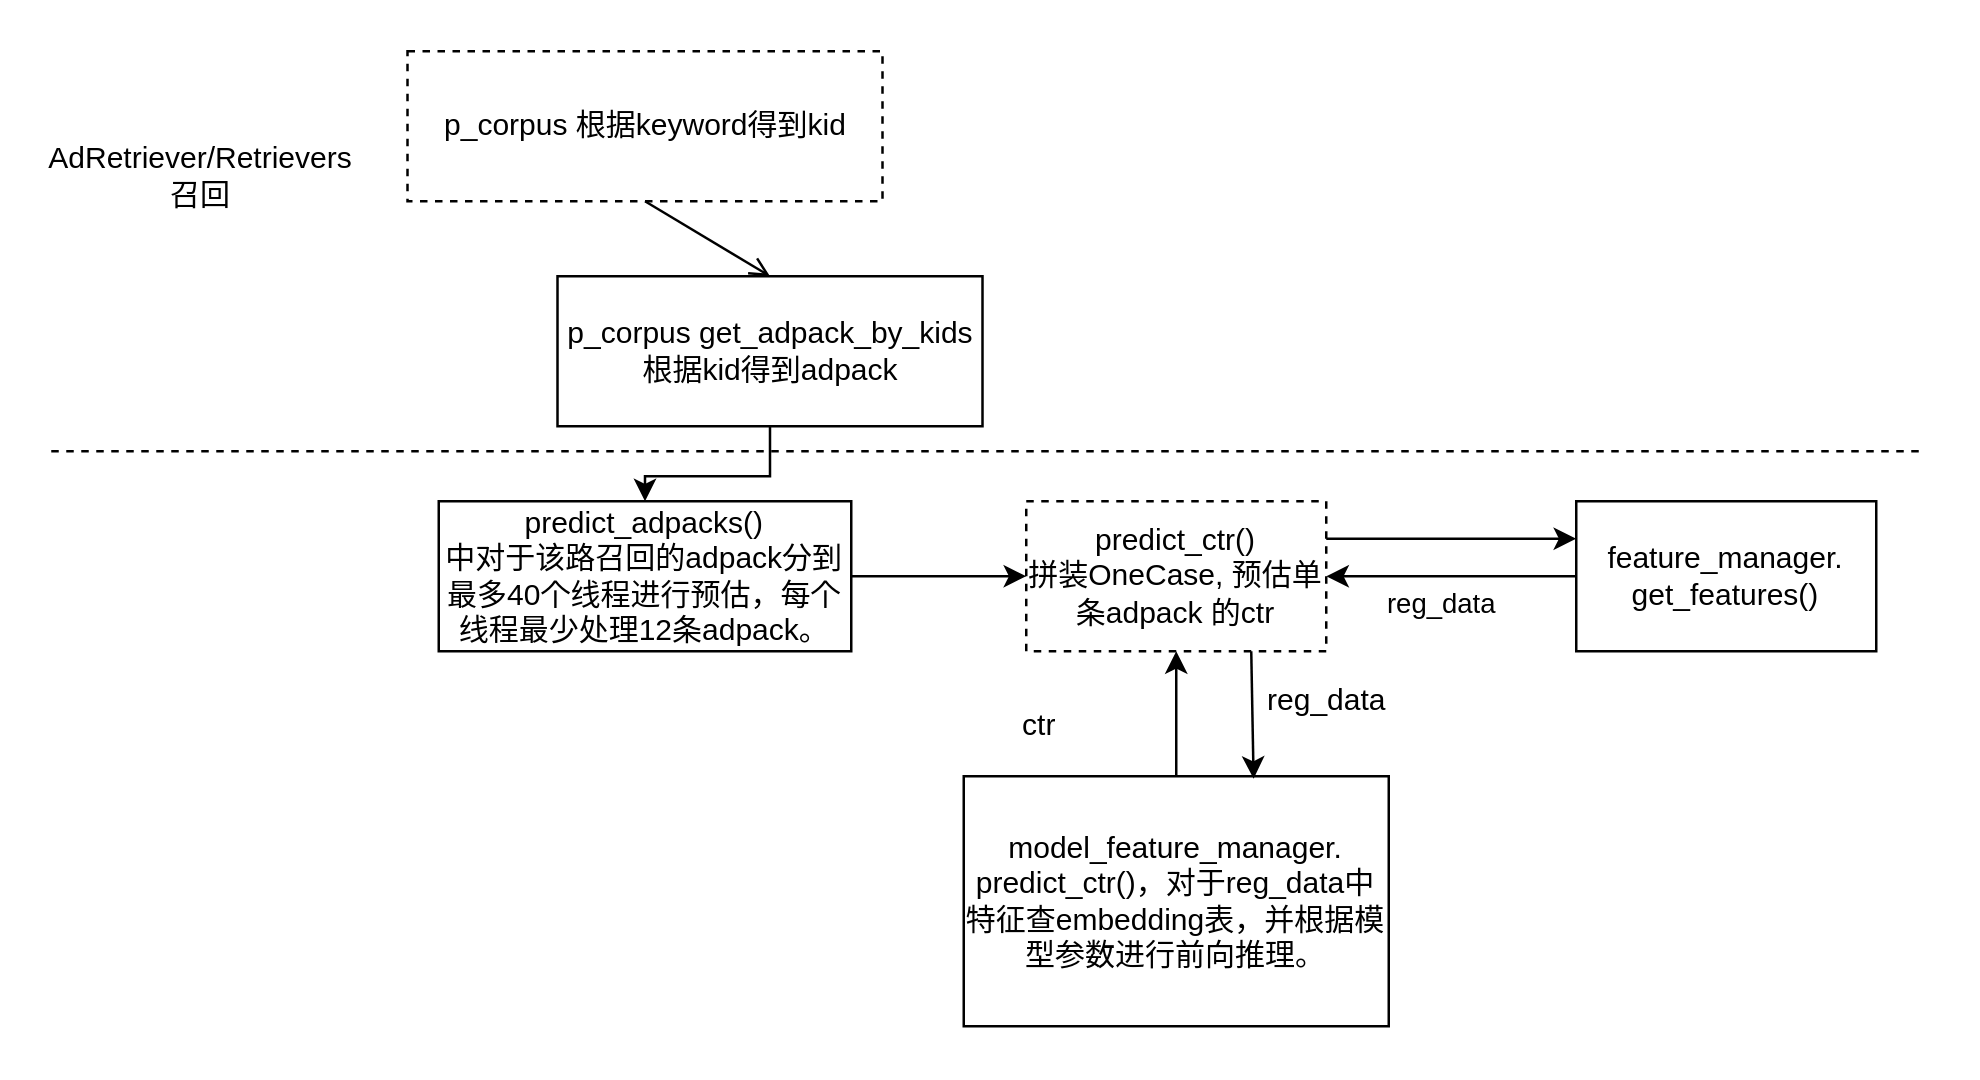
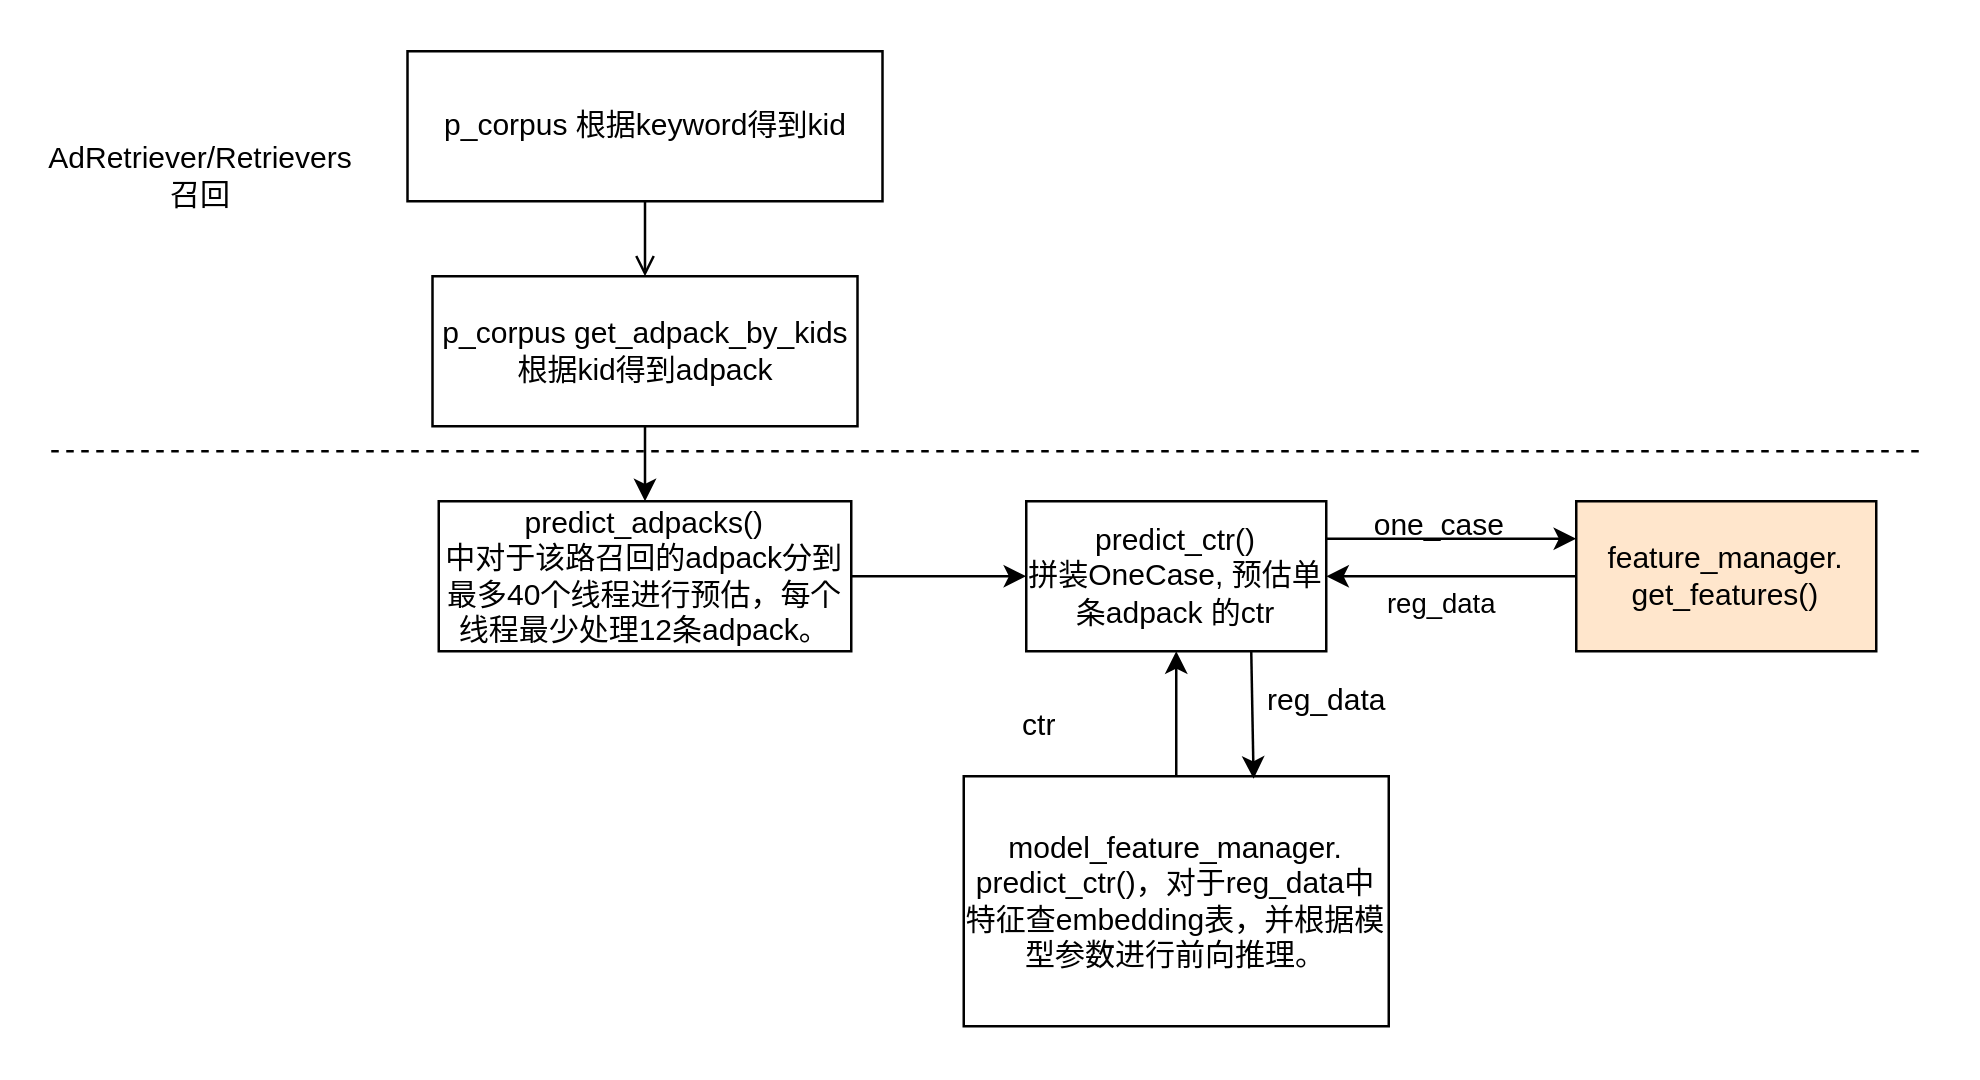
node "p_corpus 根据keyword得到kid": style dashed -> solid
node "p_corpus get_adpack_by_kids 根据kid得到adpack": moved (770, 351) -> (645, 351)
node "one_case": added
node "predict_ctr() 拼装OneCase, 预估单条adpack 的ctr": style dashed -> solid
node "feature_manager. get_features()": fillcolor #ffffff -> #ffe6cc
